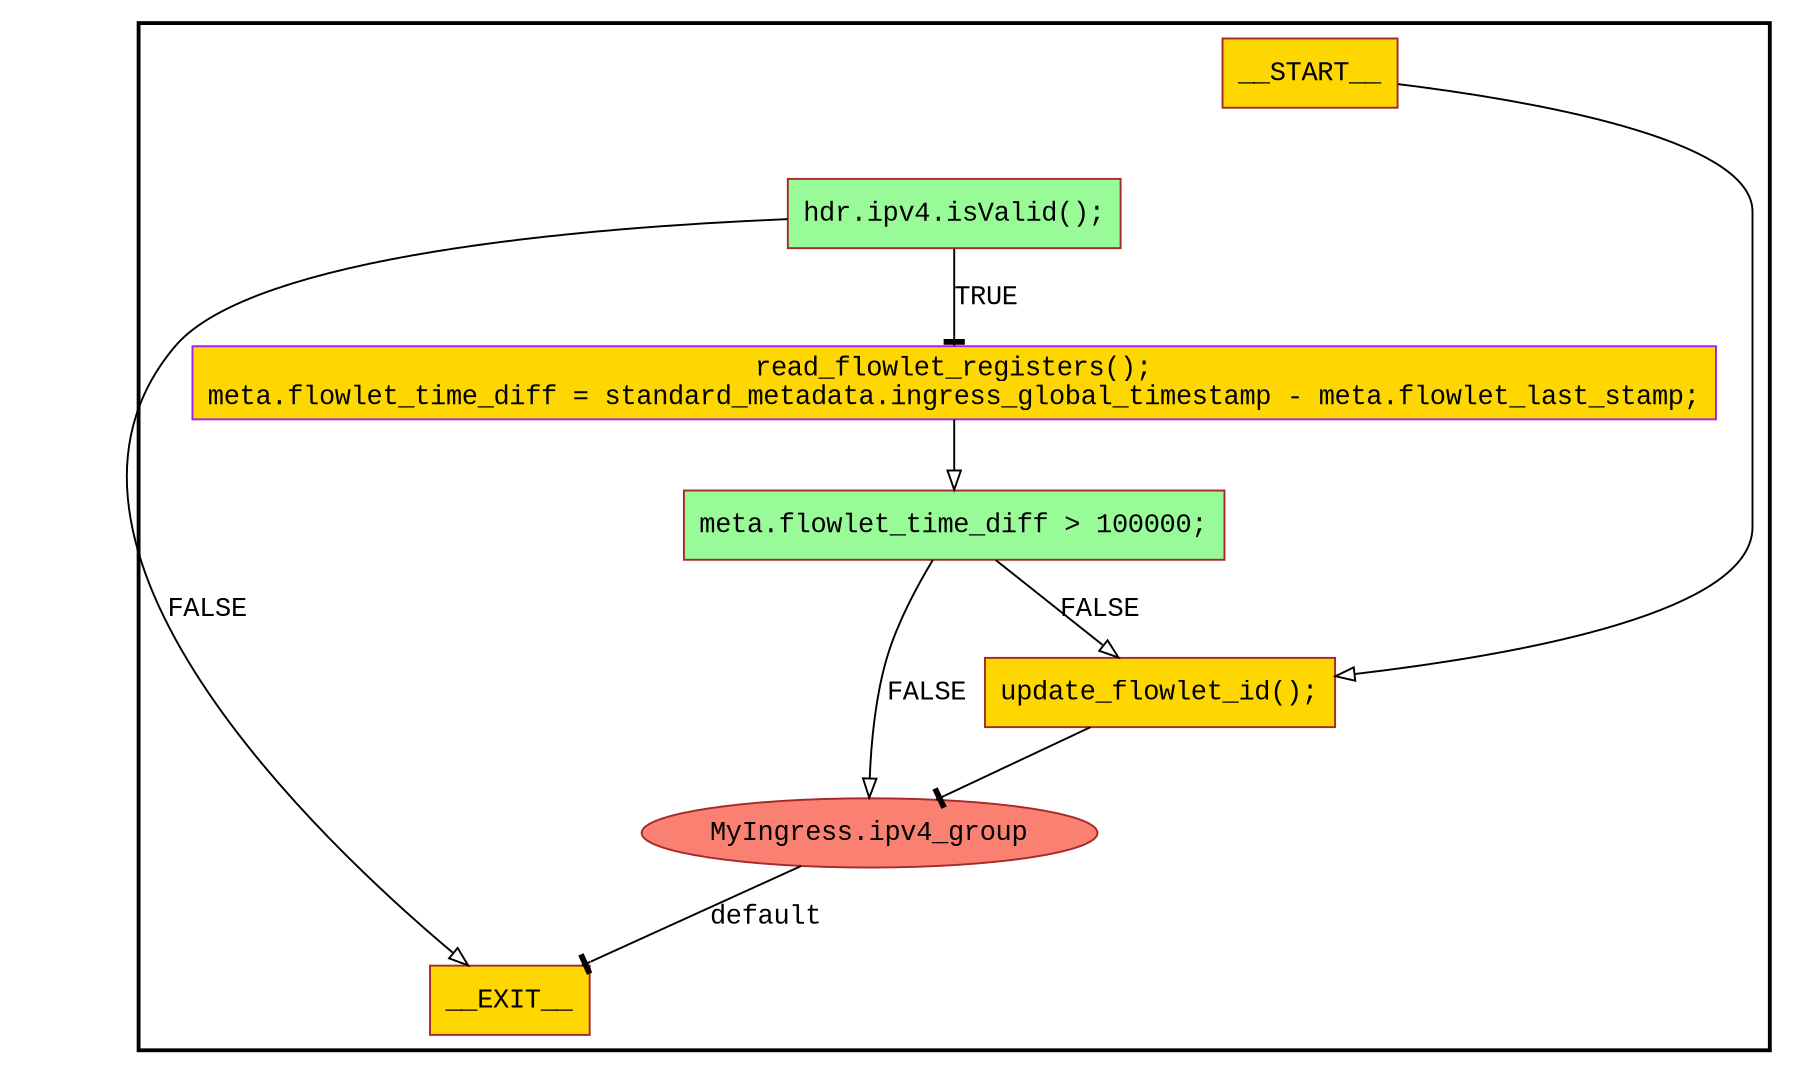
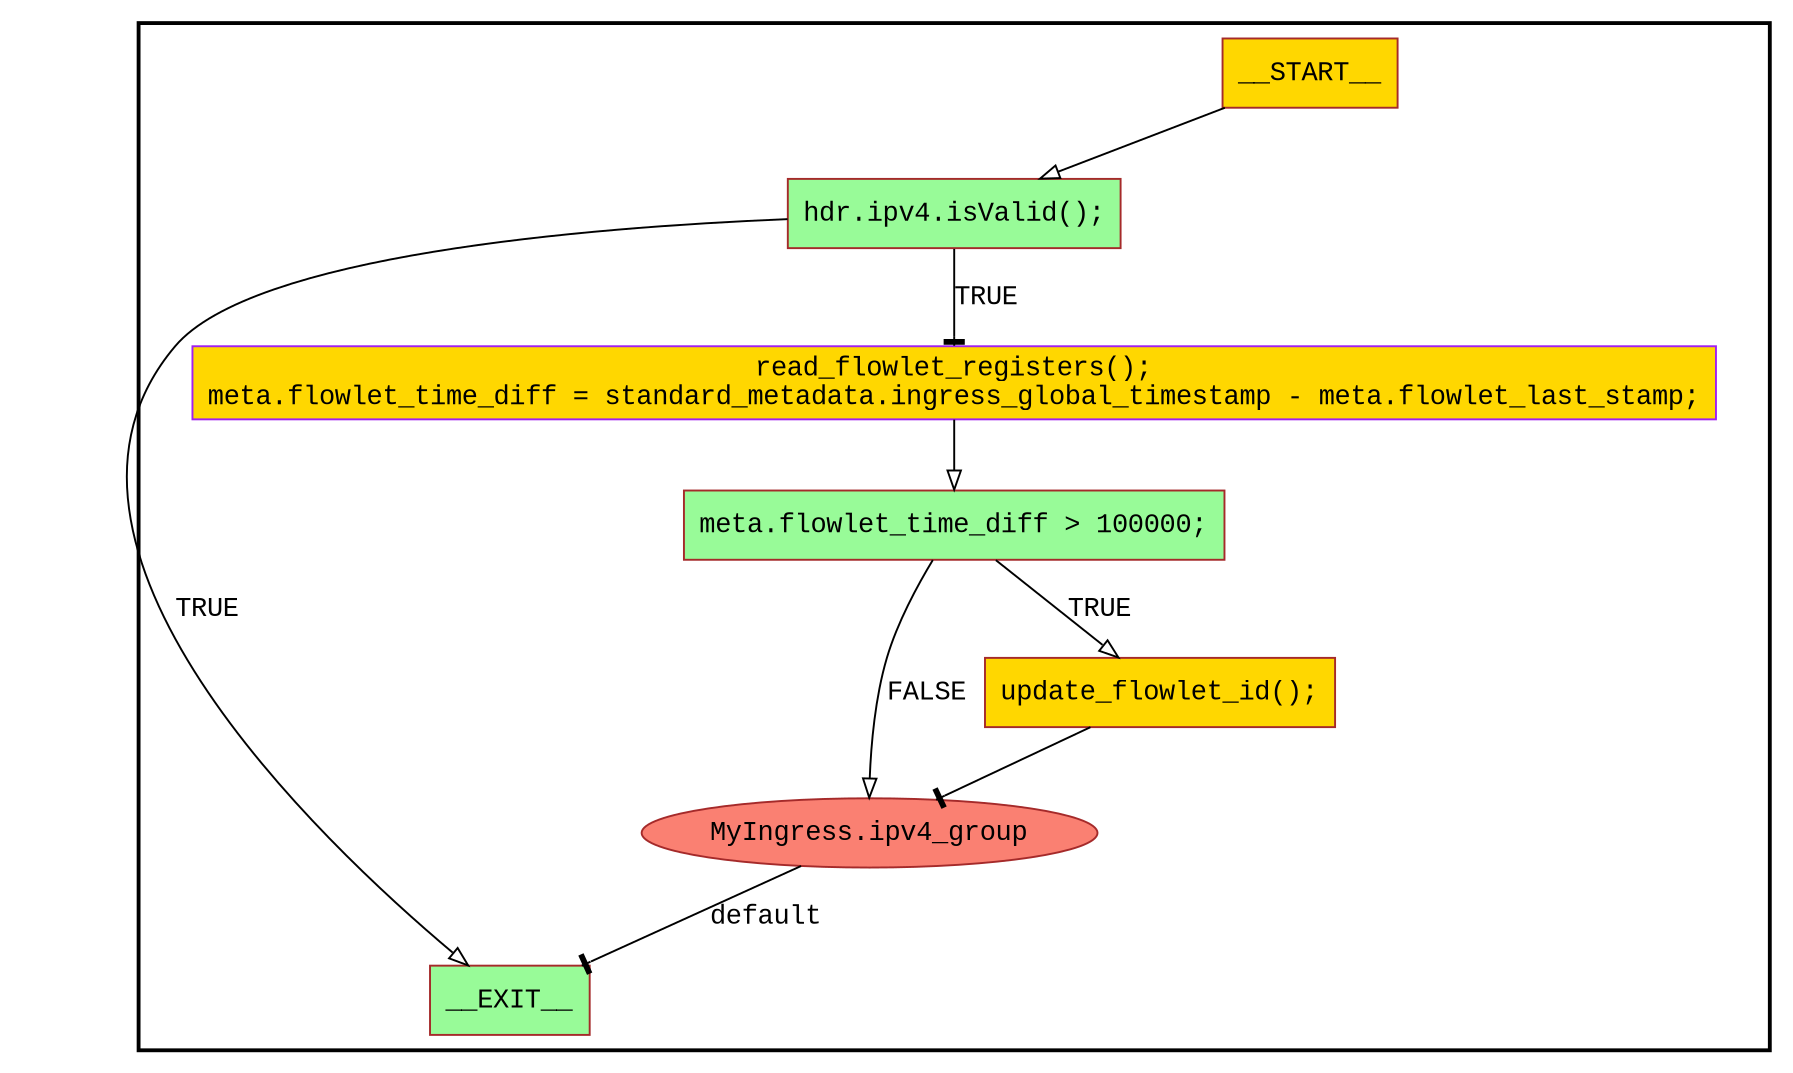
edge "__START__" -> "update_flowlet_id();": now "__START__" -> "hdr.ipv4.isValid();"
edge "hdr.ipv4.isValid();" -> "__EXIT__": label "FALSE" -> "TRUE"
edge "meta.flowlet_time_diff > 100000;" -> "update_flowlet_id();": label "FALSE" -> "TRUE"
node "__EXIT__": fillcolor gold -> palegreen
